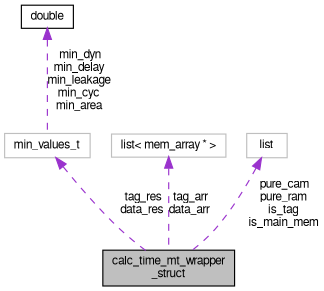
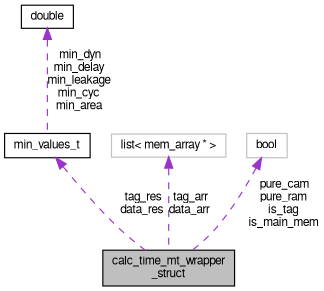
node "min_values_t": color grey75 -> black
node "list": label "list" -> "bool"
